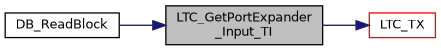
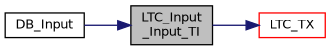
node "DB_ReadBlock": label "DB_ReadBlock" -> "DB_Input"
node "LTC_GetPortExpander _Input_TI": label "LTC_GetPortExpander _Input_TI" -> "LTC_Input _Input_TI"
